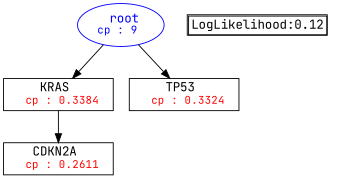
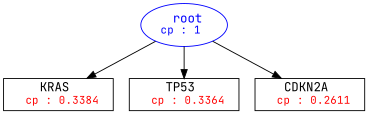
node "LogLikelihood:0.12": removed
node "root": text "cp : 9" -> "cp : 1"
node "TP53": text "cp : 0.3324" -> "cp : 0.3364"
edge "KRAS" -> "CDKN2A": now "root" -> "CDKN2A"
